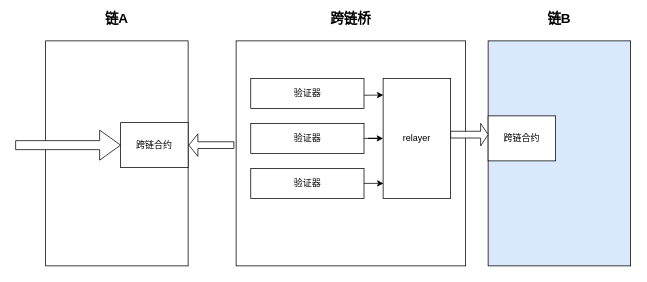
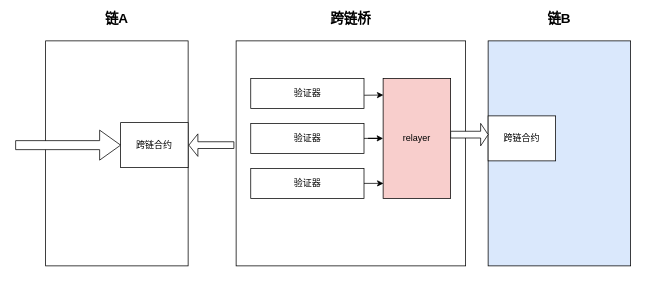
node "relayer": fillcolor #ffffff -> #f8cecc
